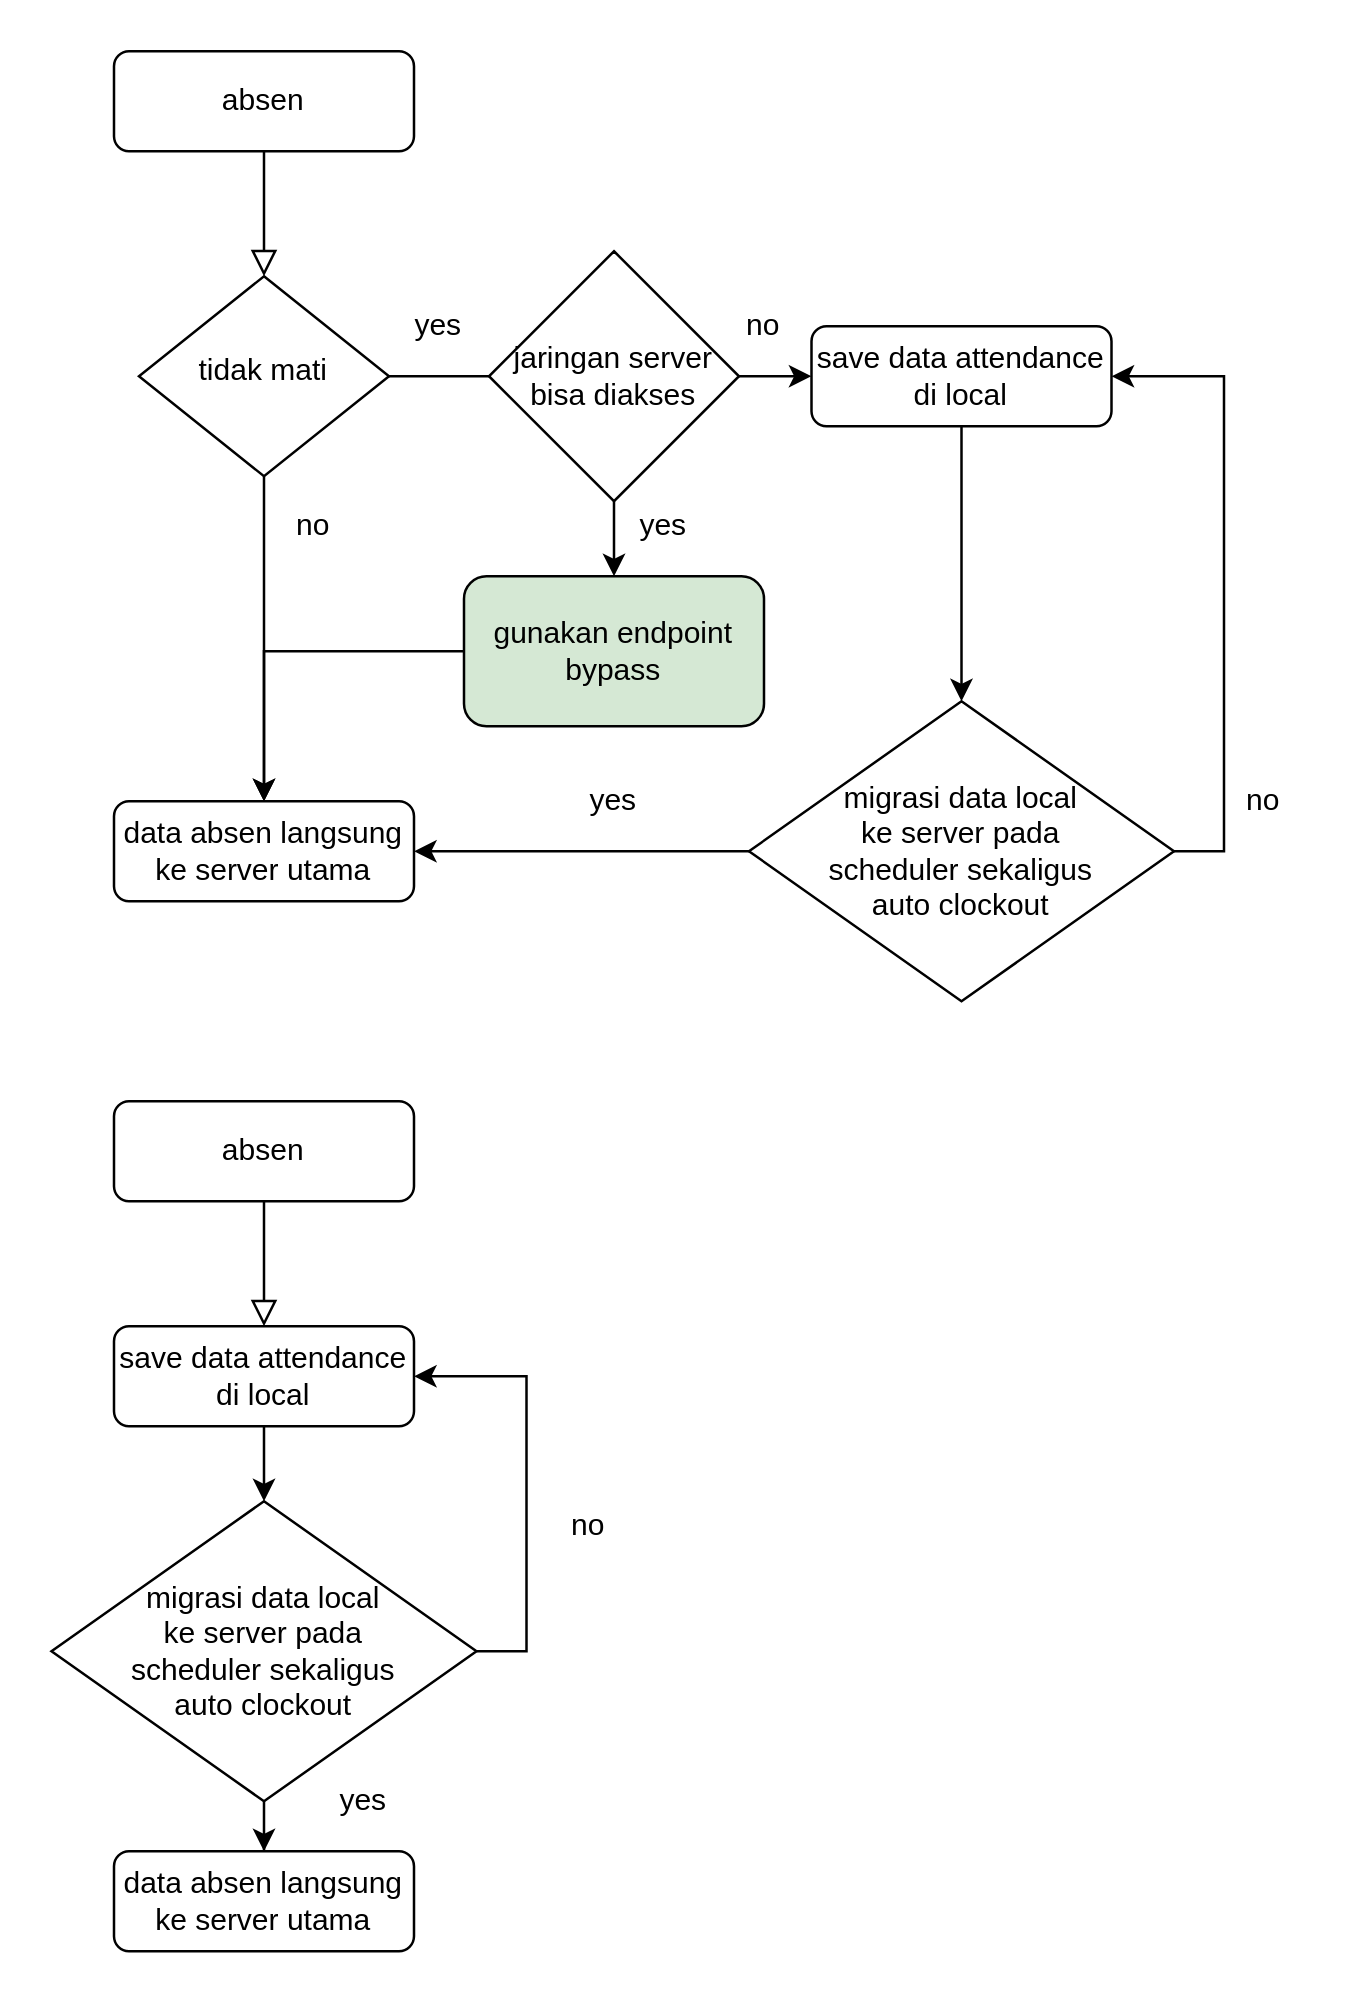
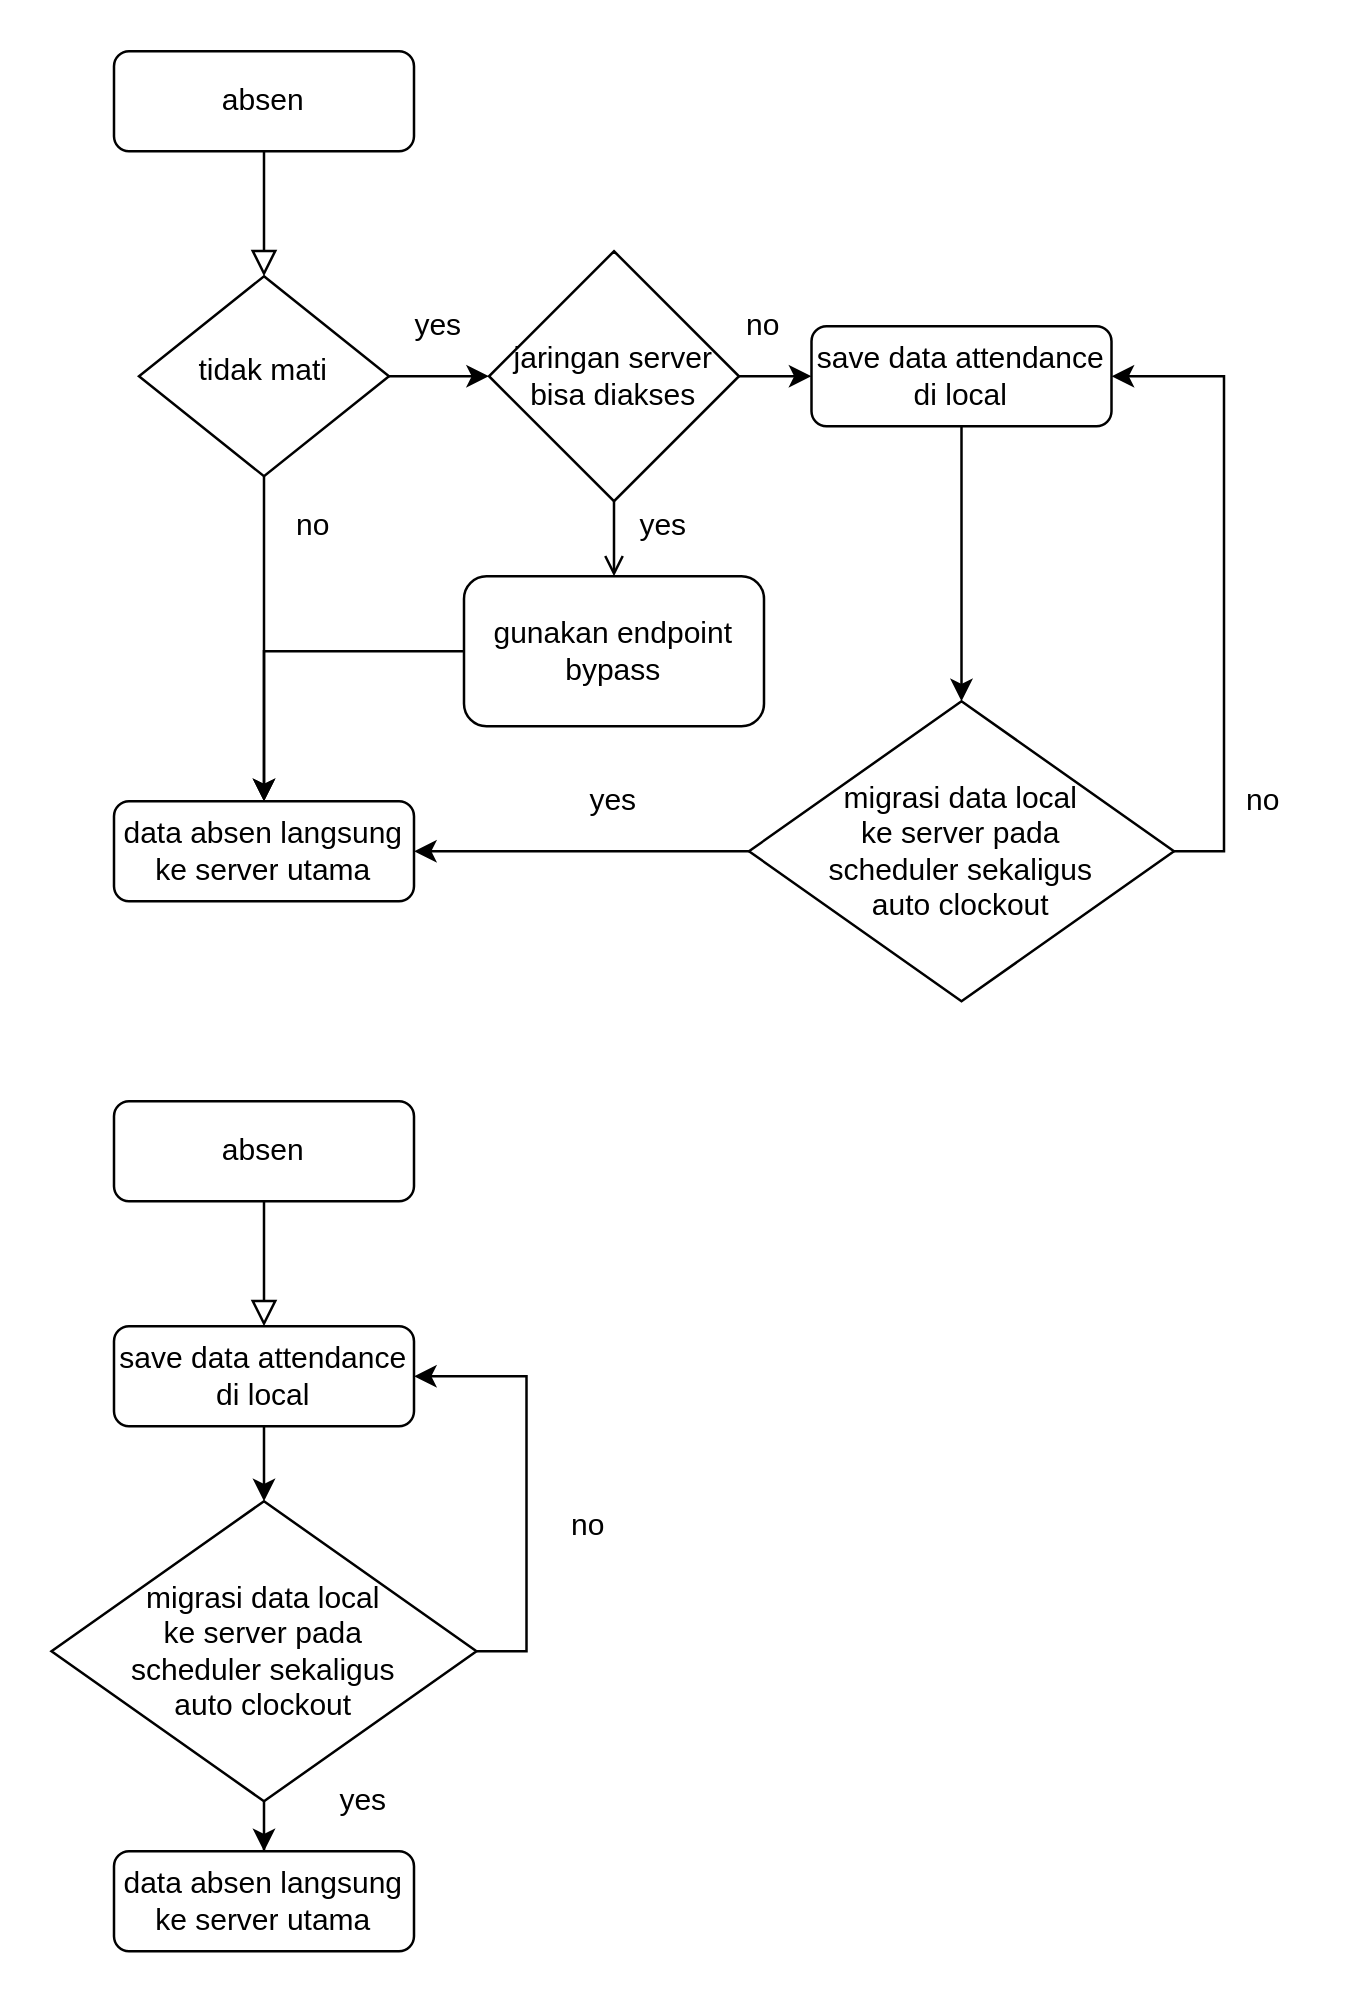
edge "tidak mati" -- "jaringan server bisa diakses": arrowhead none -> classic
edge "jaringan server bisa diakses" -> "gunakan endpoint bypass": arrowhead classic -> open
node "gunakan endpoint bypass": fillcolor #d5e8d4 -> #ffffff
